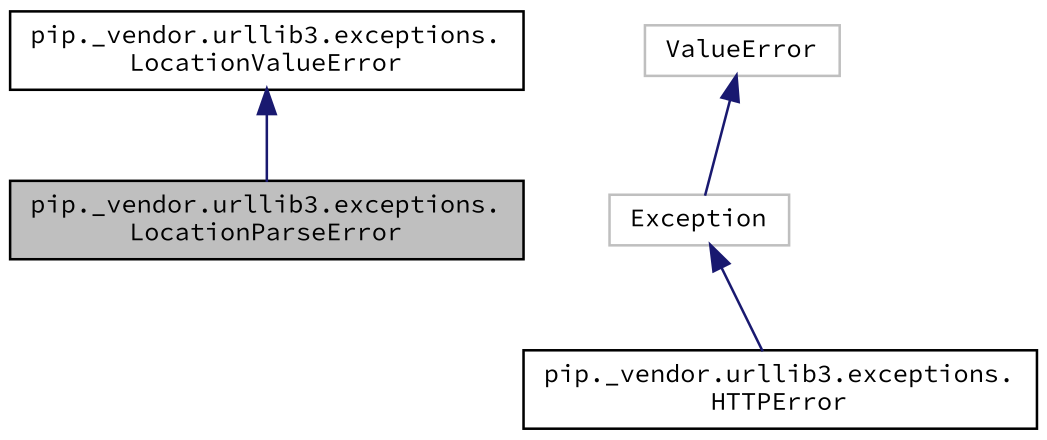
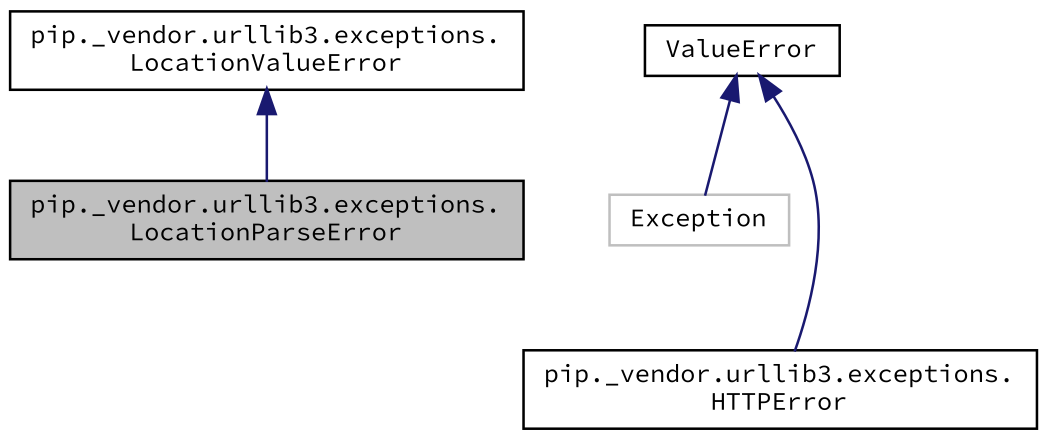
node "ValueError": color grey75 -> black
edge "pip._vendor.urllib3.exceptions. HTTPError" -> "Exception": now "pip._vendor.urllib3.exceptions. HTTPError" -> "ValueError"
